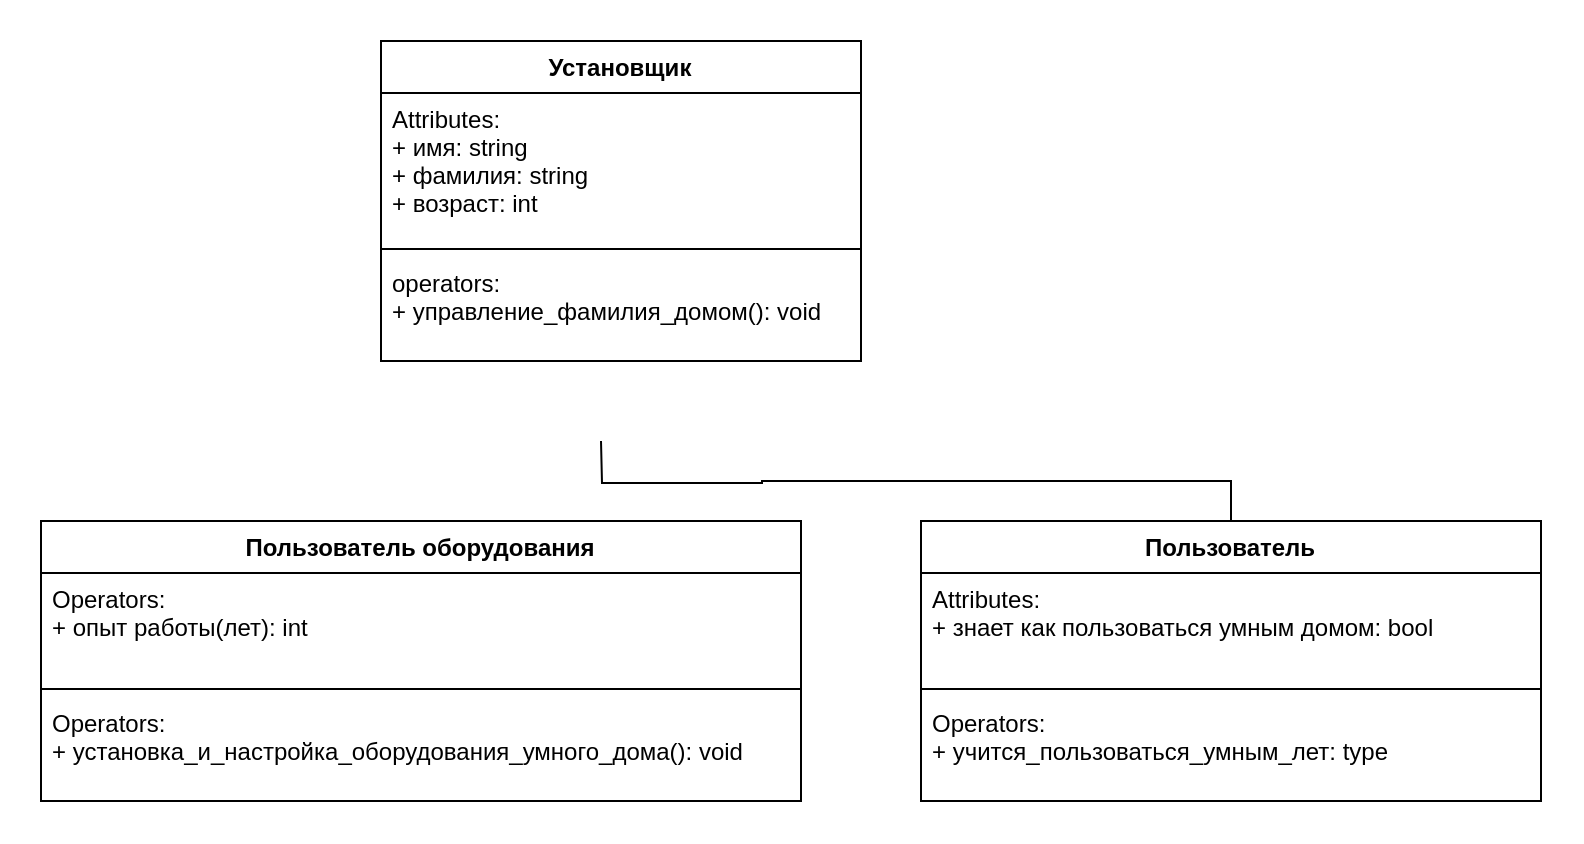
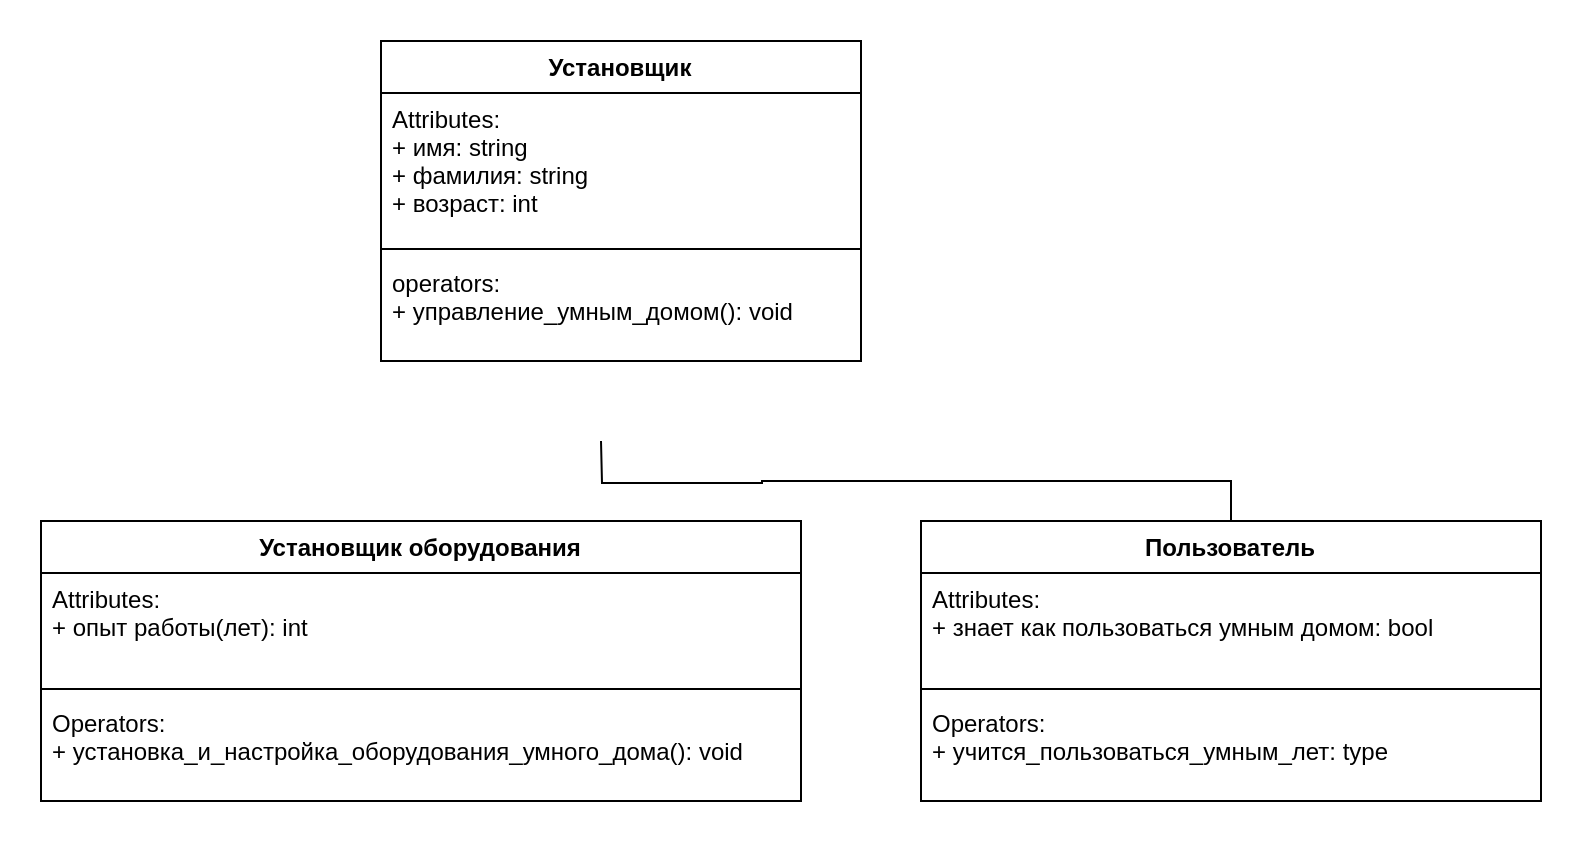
node "operators: + управление_фамилия_домом(): void": label "operators: + управление_фамилия_домом(): void" -> "operators: + управление_умным_домом(): void"
node "Пользователь оборудования": label "Пользователь оборудования" -> "Установщик оборудования"
node "Operators: + опыт работы(лет): int": label "Operators: + опыт работы(лет): int" -> "Attributes: + опыт работы(лет): int"
